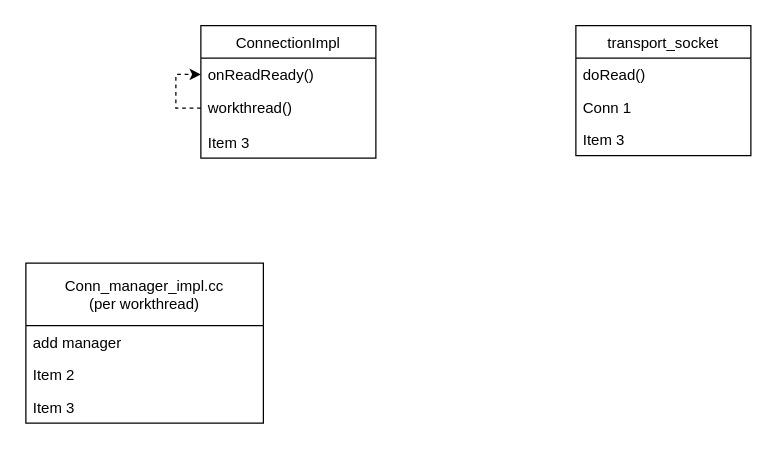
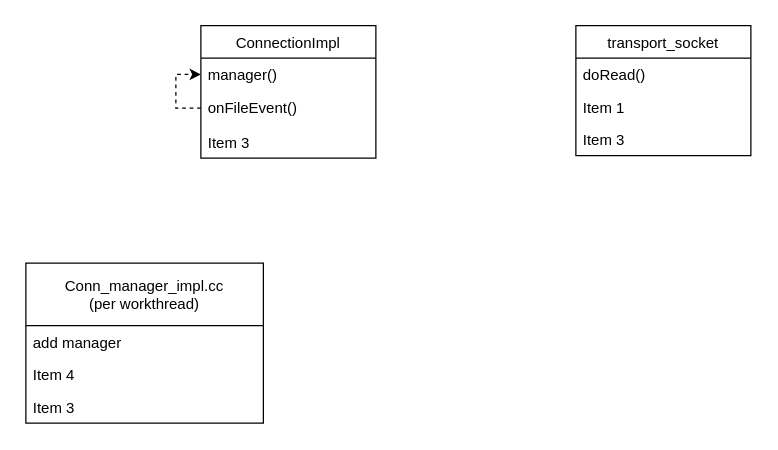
node "onReadReady()": label "onReadReady()" -> "manager()"
node "workthread()": label "workthread()" -> "onFileEvent()"
node "Conn 1": label "Conn 1" -> "Item 1"
node "Item 2": label "Item 2" -> "Item 4"
